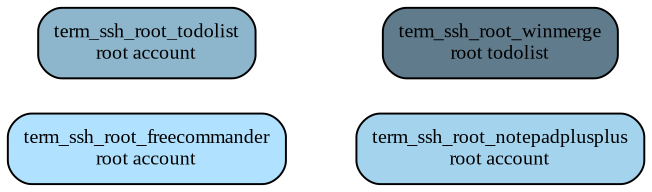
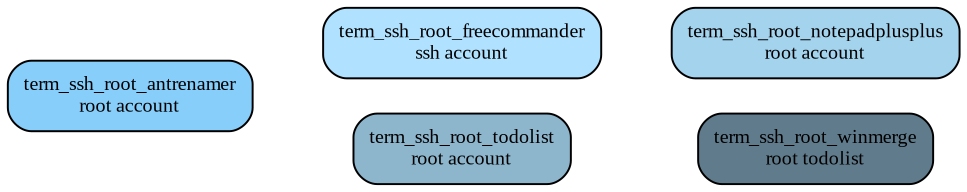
node "term_ssh_root_antrenamer root account": added
node "term_ssh_root_freecommander root account": label "term_ssh_root_freecommander root account" -> "term_ssh_root_freecommander ssh account"
